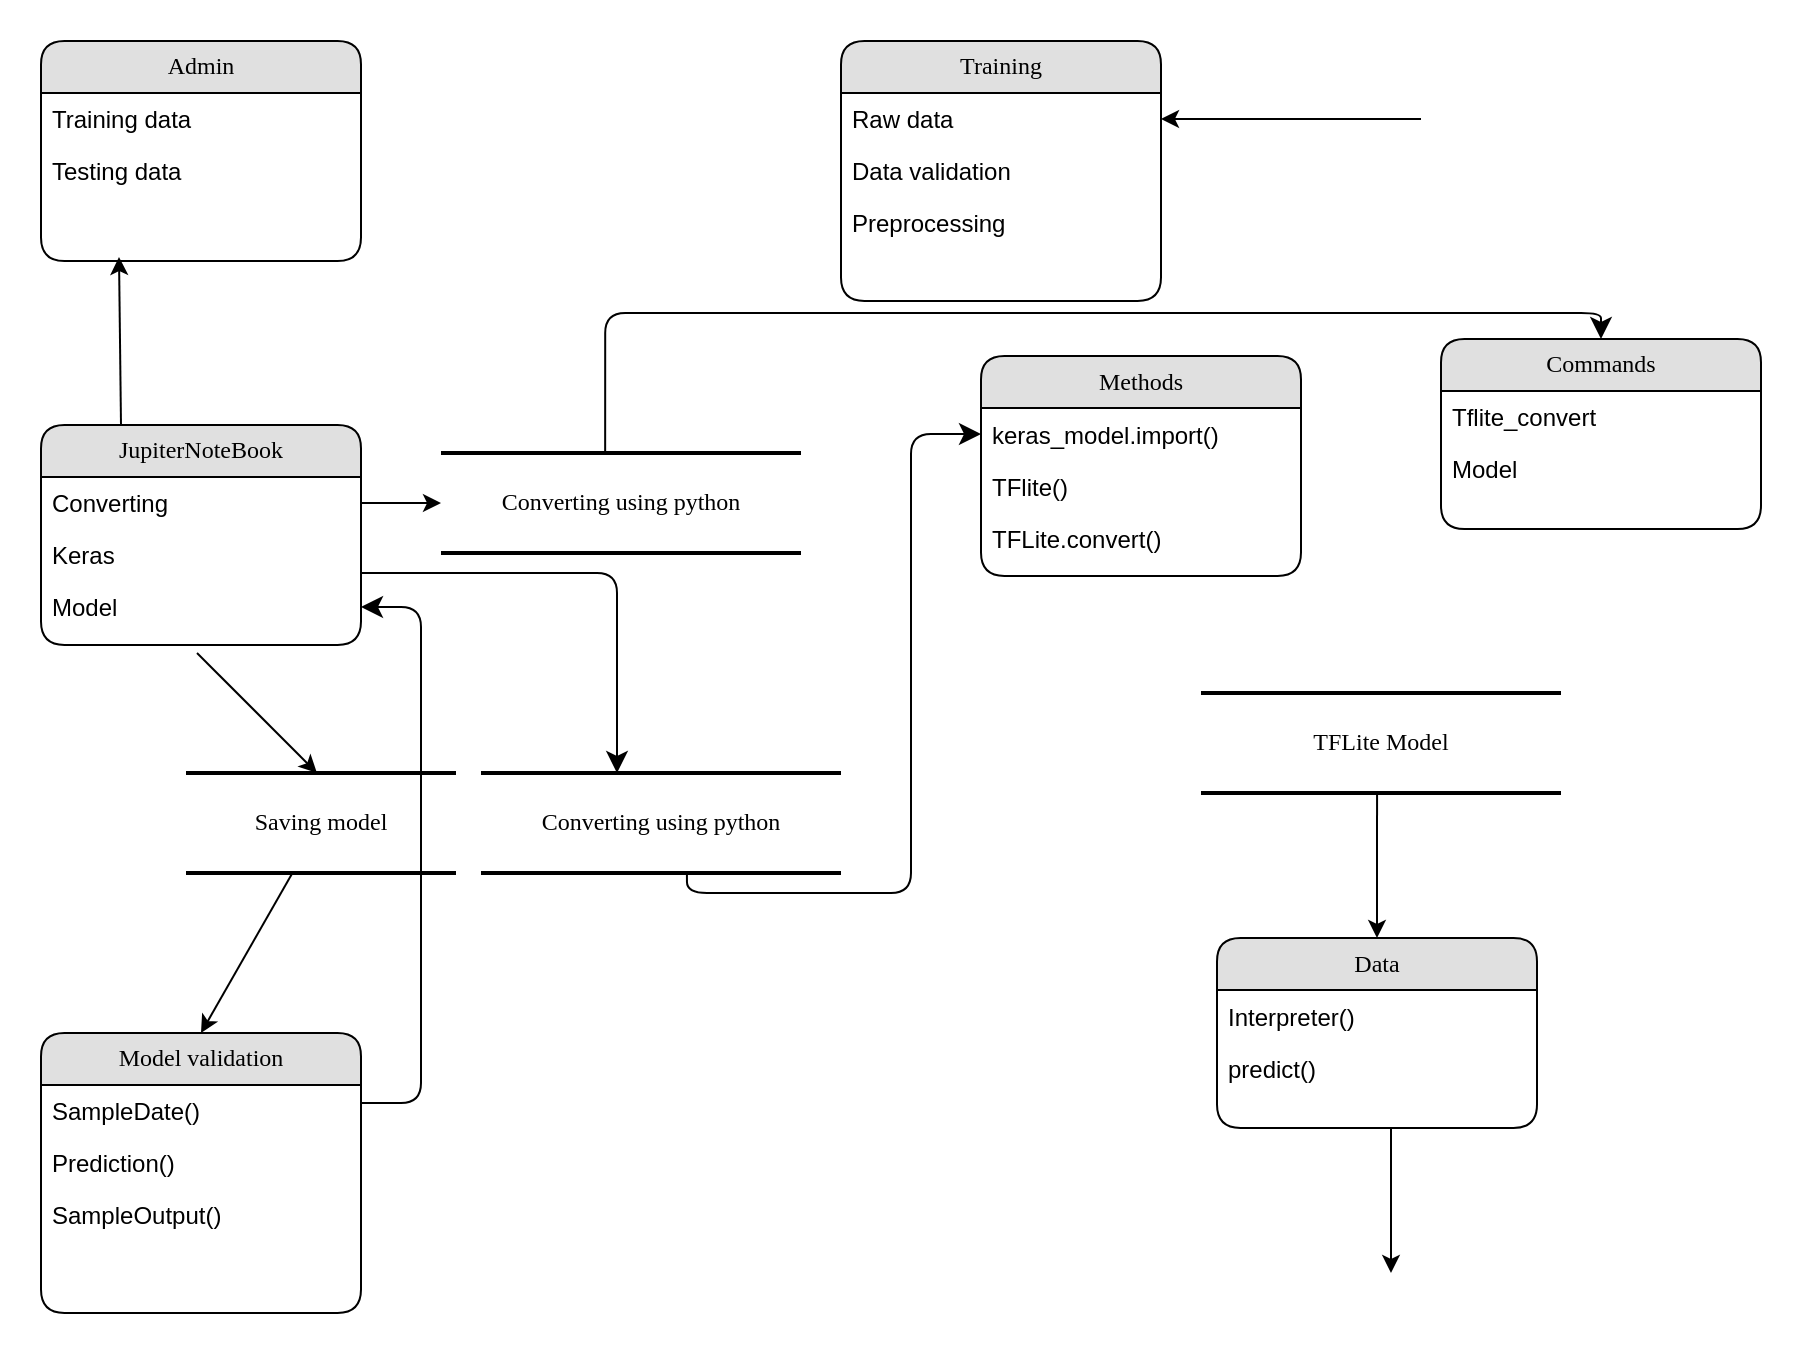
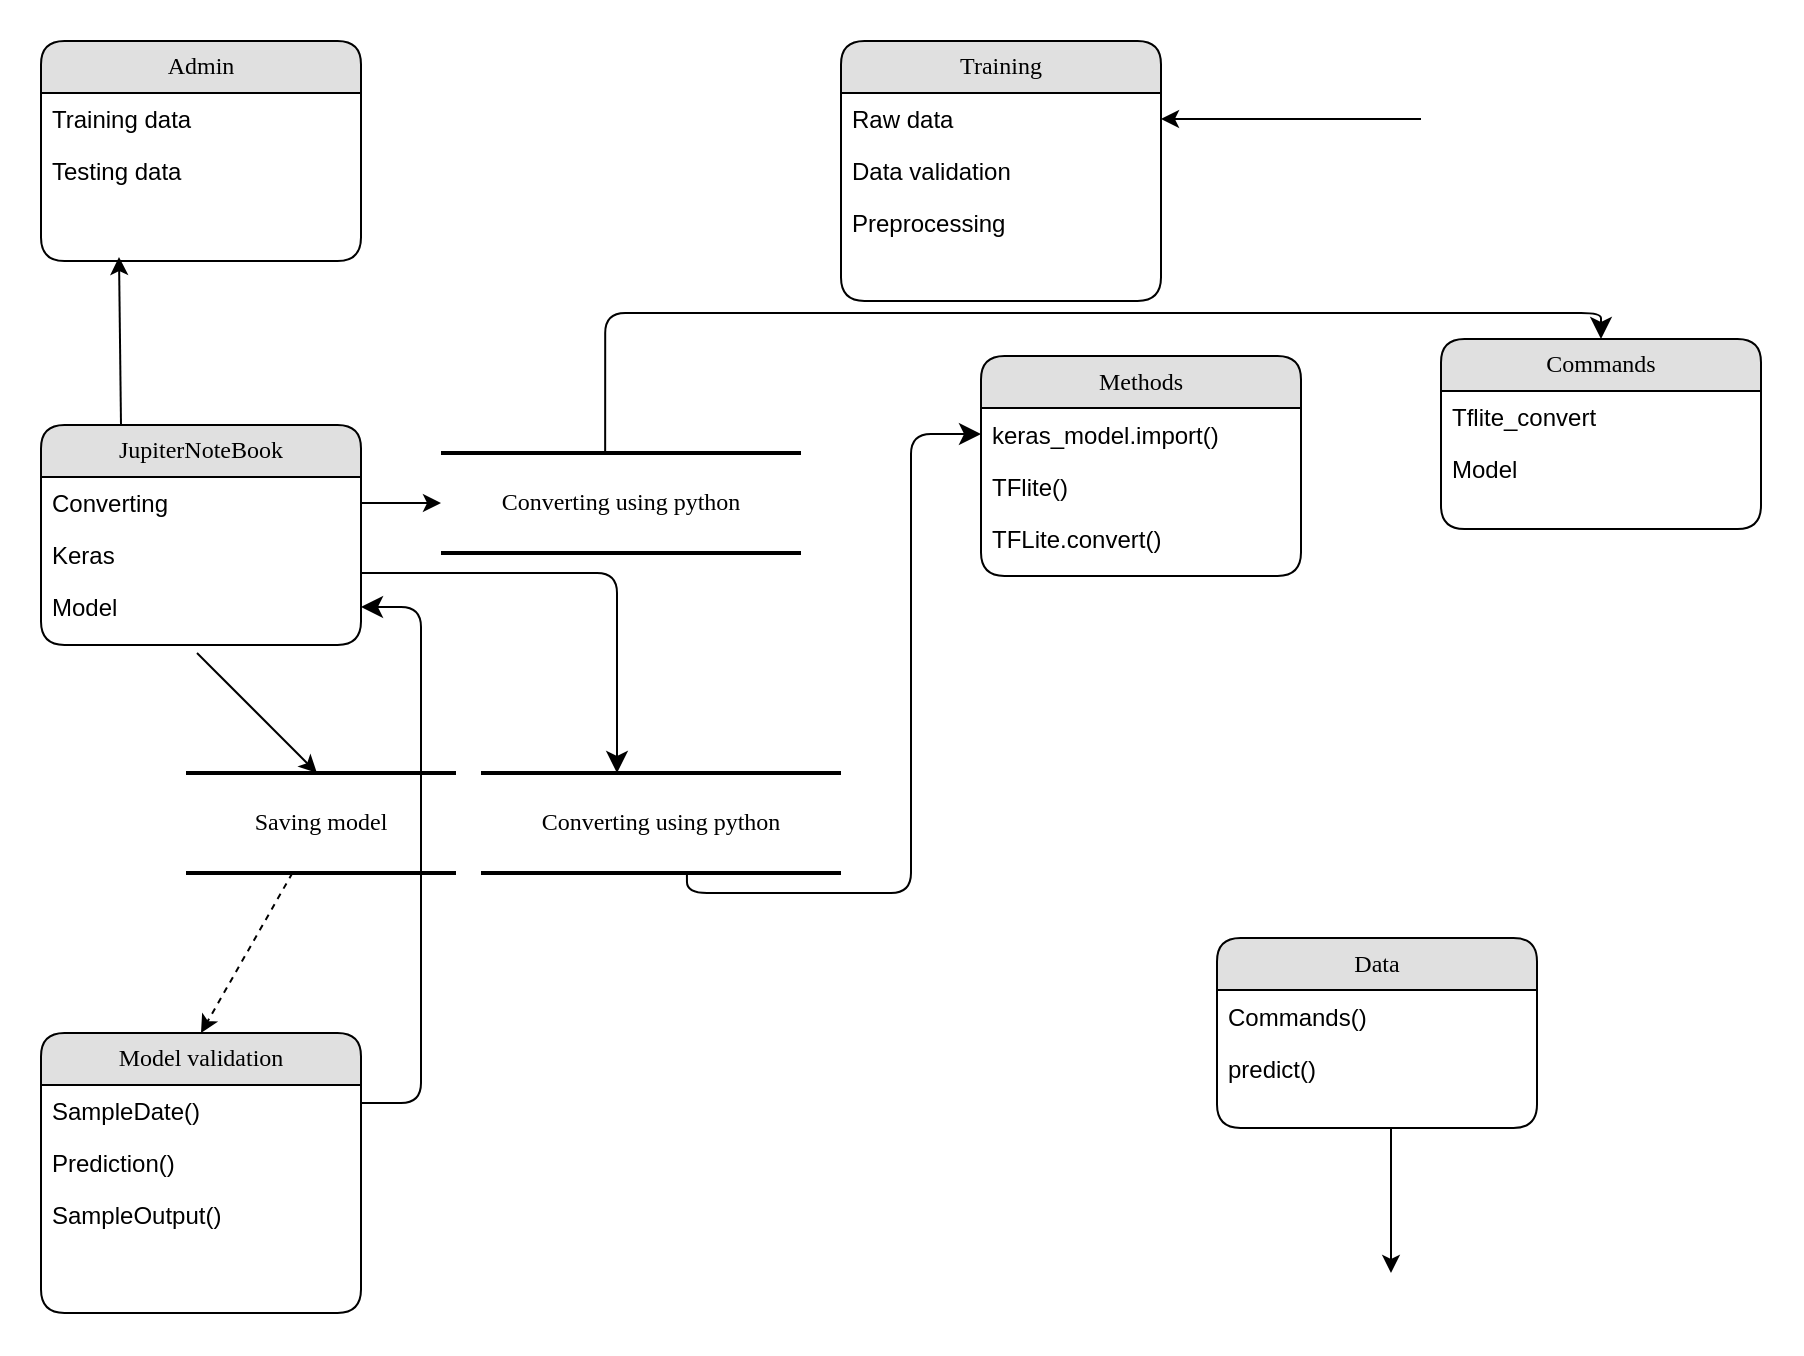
node "TFLite Model": removed
edge "TFLite Model" -> "Data": removed
edge "Saving model" -> "Model validation": style solid -> dashed
node "Interpreter()": label "Interpreter()" -> "Commands()"
